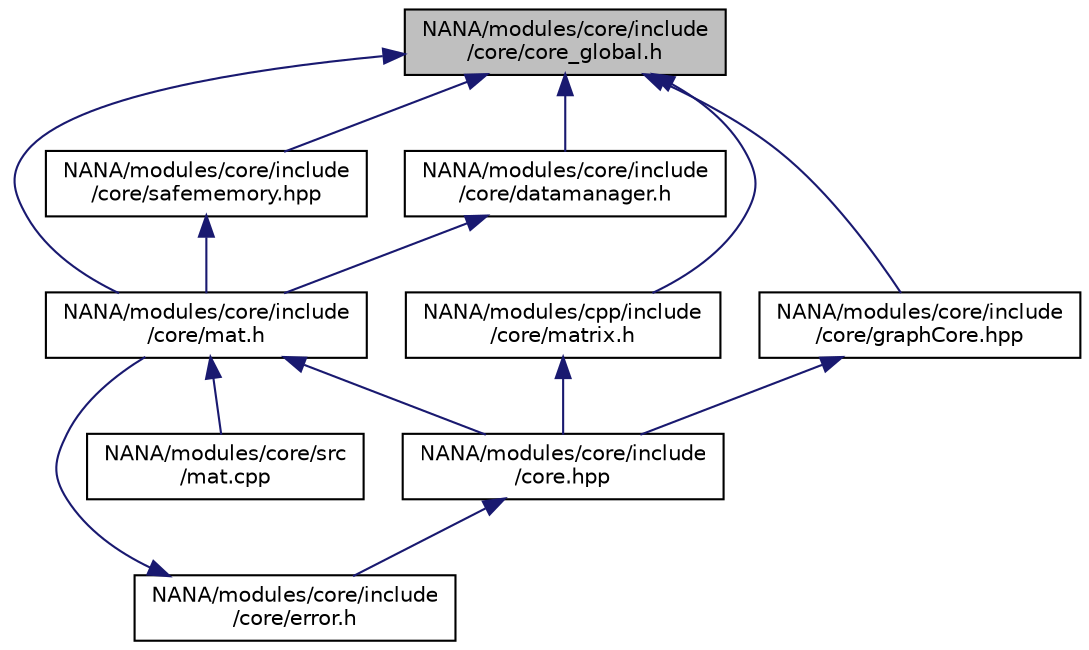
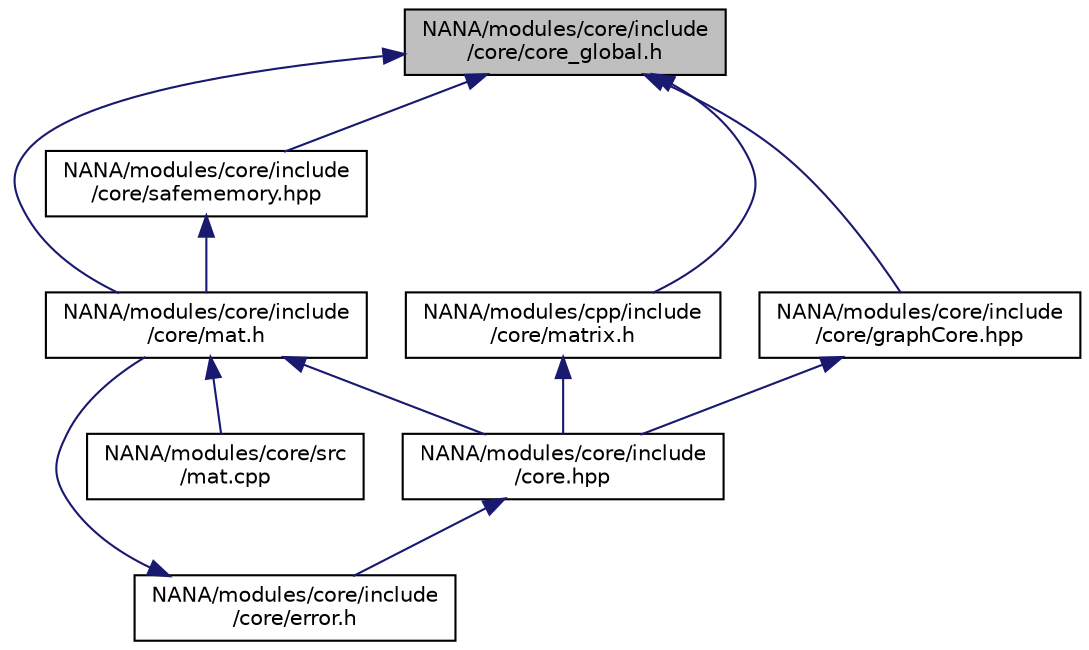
node "NANA/modules/core/include /core/datamanager.h": removed
